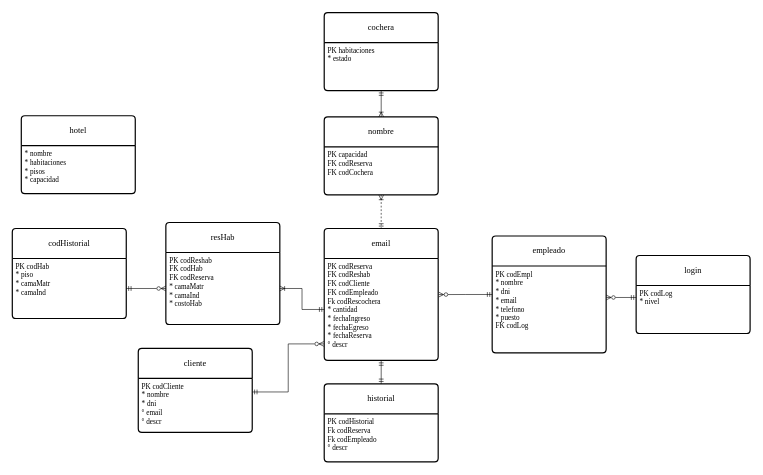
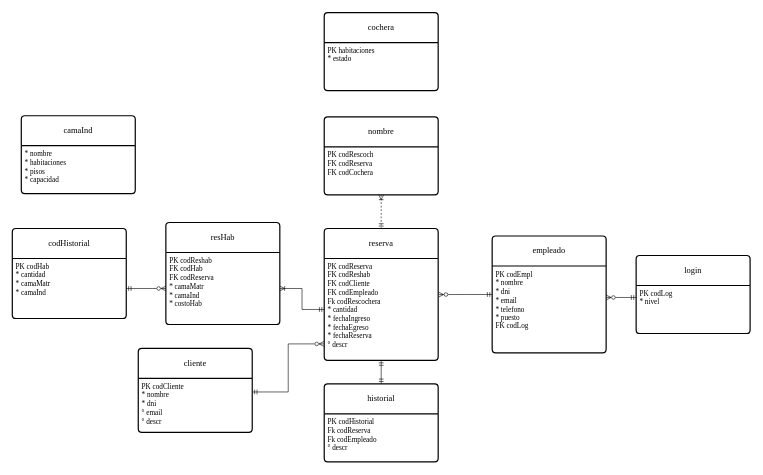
edge "PK habitaciones * estado" -- "nombre": removed
node "hotel": label "hotel" -> "camaInd"
node "PK capacidad FK codReserva FK codCochera": label "PK capacidad FK codReserva FK codCochera" -> "PK codRescoch FK codReserva FK codCochera"
node "email": label "email" -> "reserva"
node "PK codHab * piso * camaMatr * camaInd": label "PK codHab * piso * camaMatr * camaInd" -> "PK codHab * cantidad * camaMatr * camaInd"
